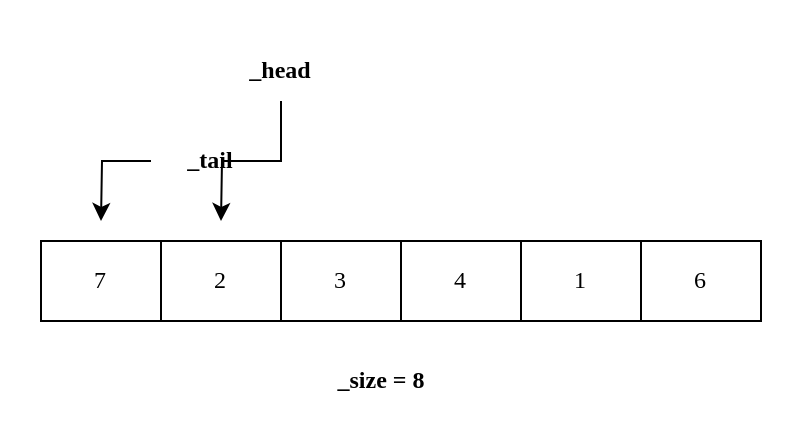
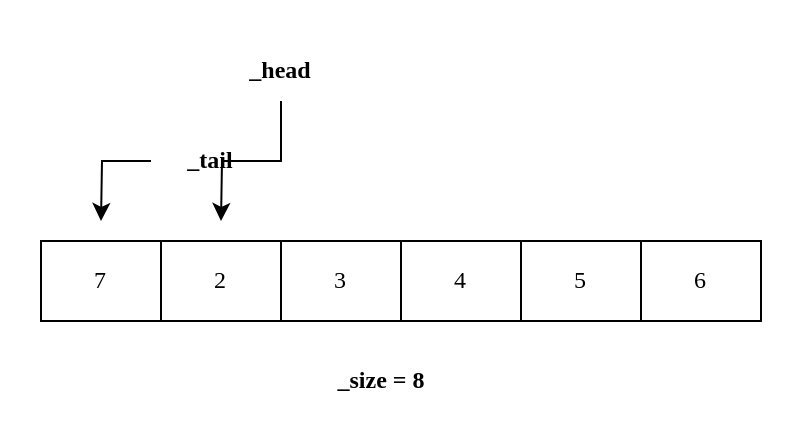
node "1": label "1" -> "5"
